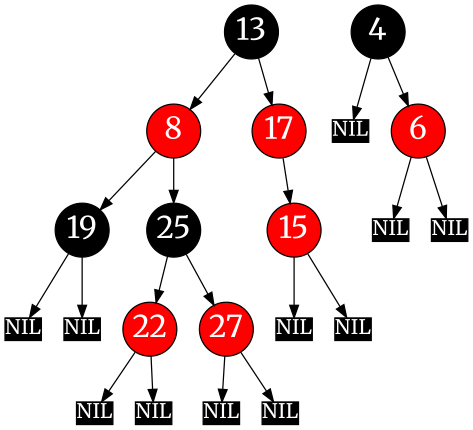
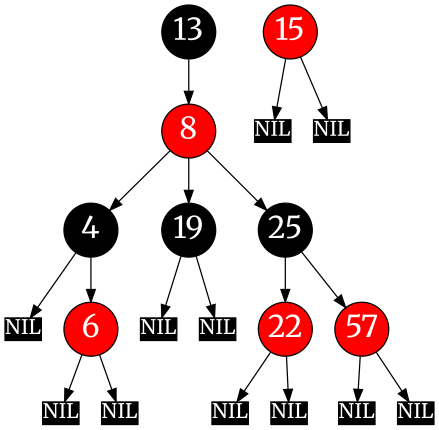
node "17": removed
edge "8" -> "4": added
node "27": label "27" -> "57"
